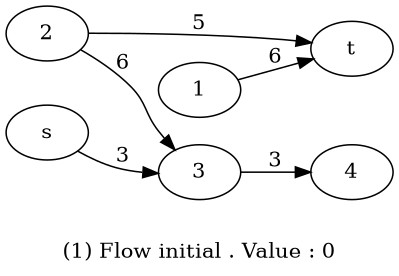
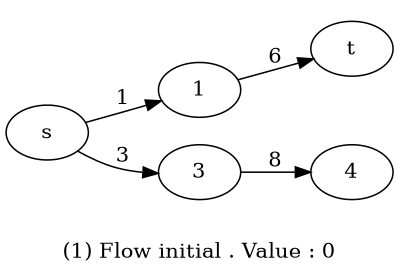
node "2": removed
edge "s" -> "1": added, label "1"
edge "3" -> "4": label "3" -> "8"
